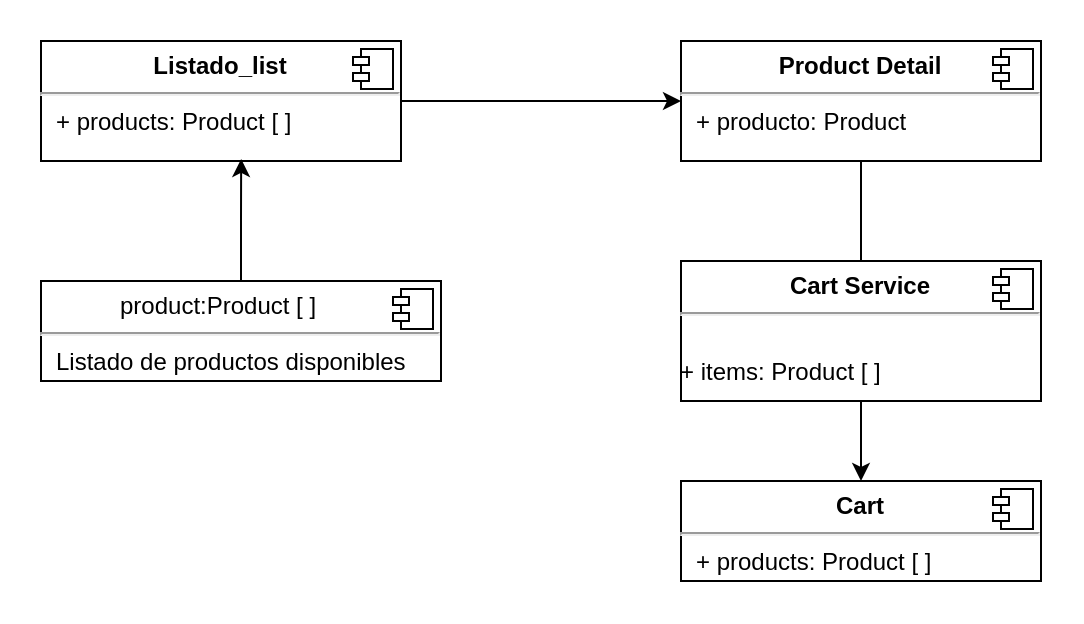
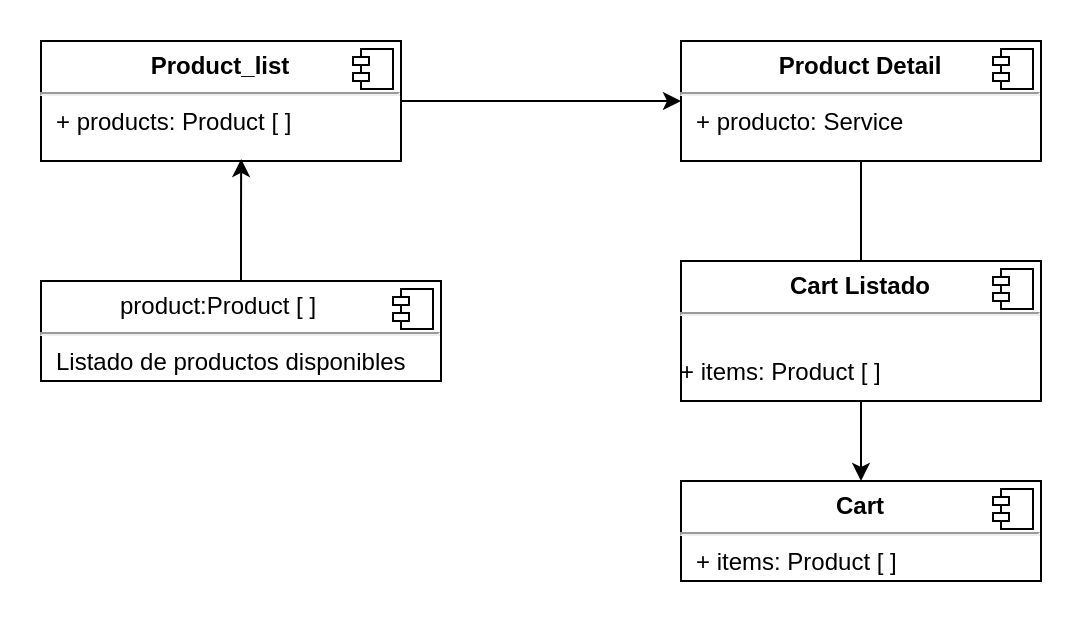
node "Listado_list + products: Product [ ]": label "Listado_list + products: Product [ ]" -> "Product_list + products: Product [ ]"
node "Product Detail + producto: Product": label "Product Detail + producto: Product" -> "Product Detail + producto: Service"
node "Cart Service + items: Product [ ]": label "Cart Service + items: Product [ ]" -> "Cart Listado + items: Product [ ]"
node "Cart + products: Product [ ]": label "Cart + products: Product [ ]" -> "Cart + items: Product [ ]"
